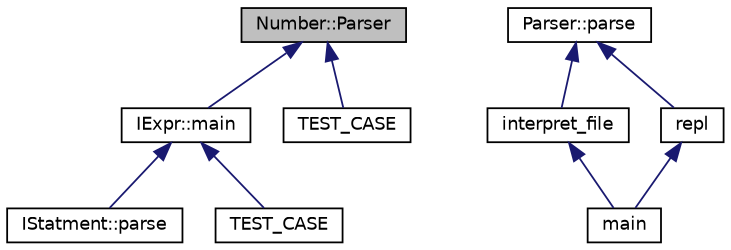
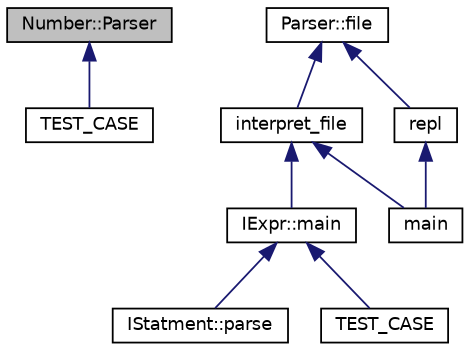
node "Parser::parse": label "Parser::parse" -> "Parser::file"
edge "IExpr::main" -> "Number::Parser": now "IExpr::main" -> "interpret_file"
